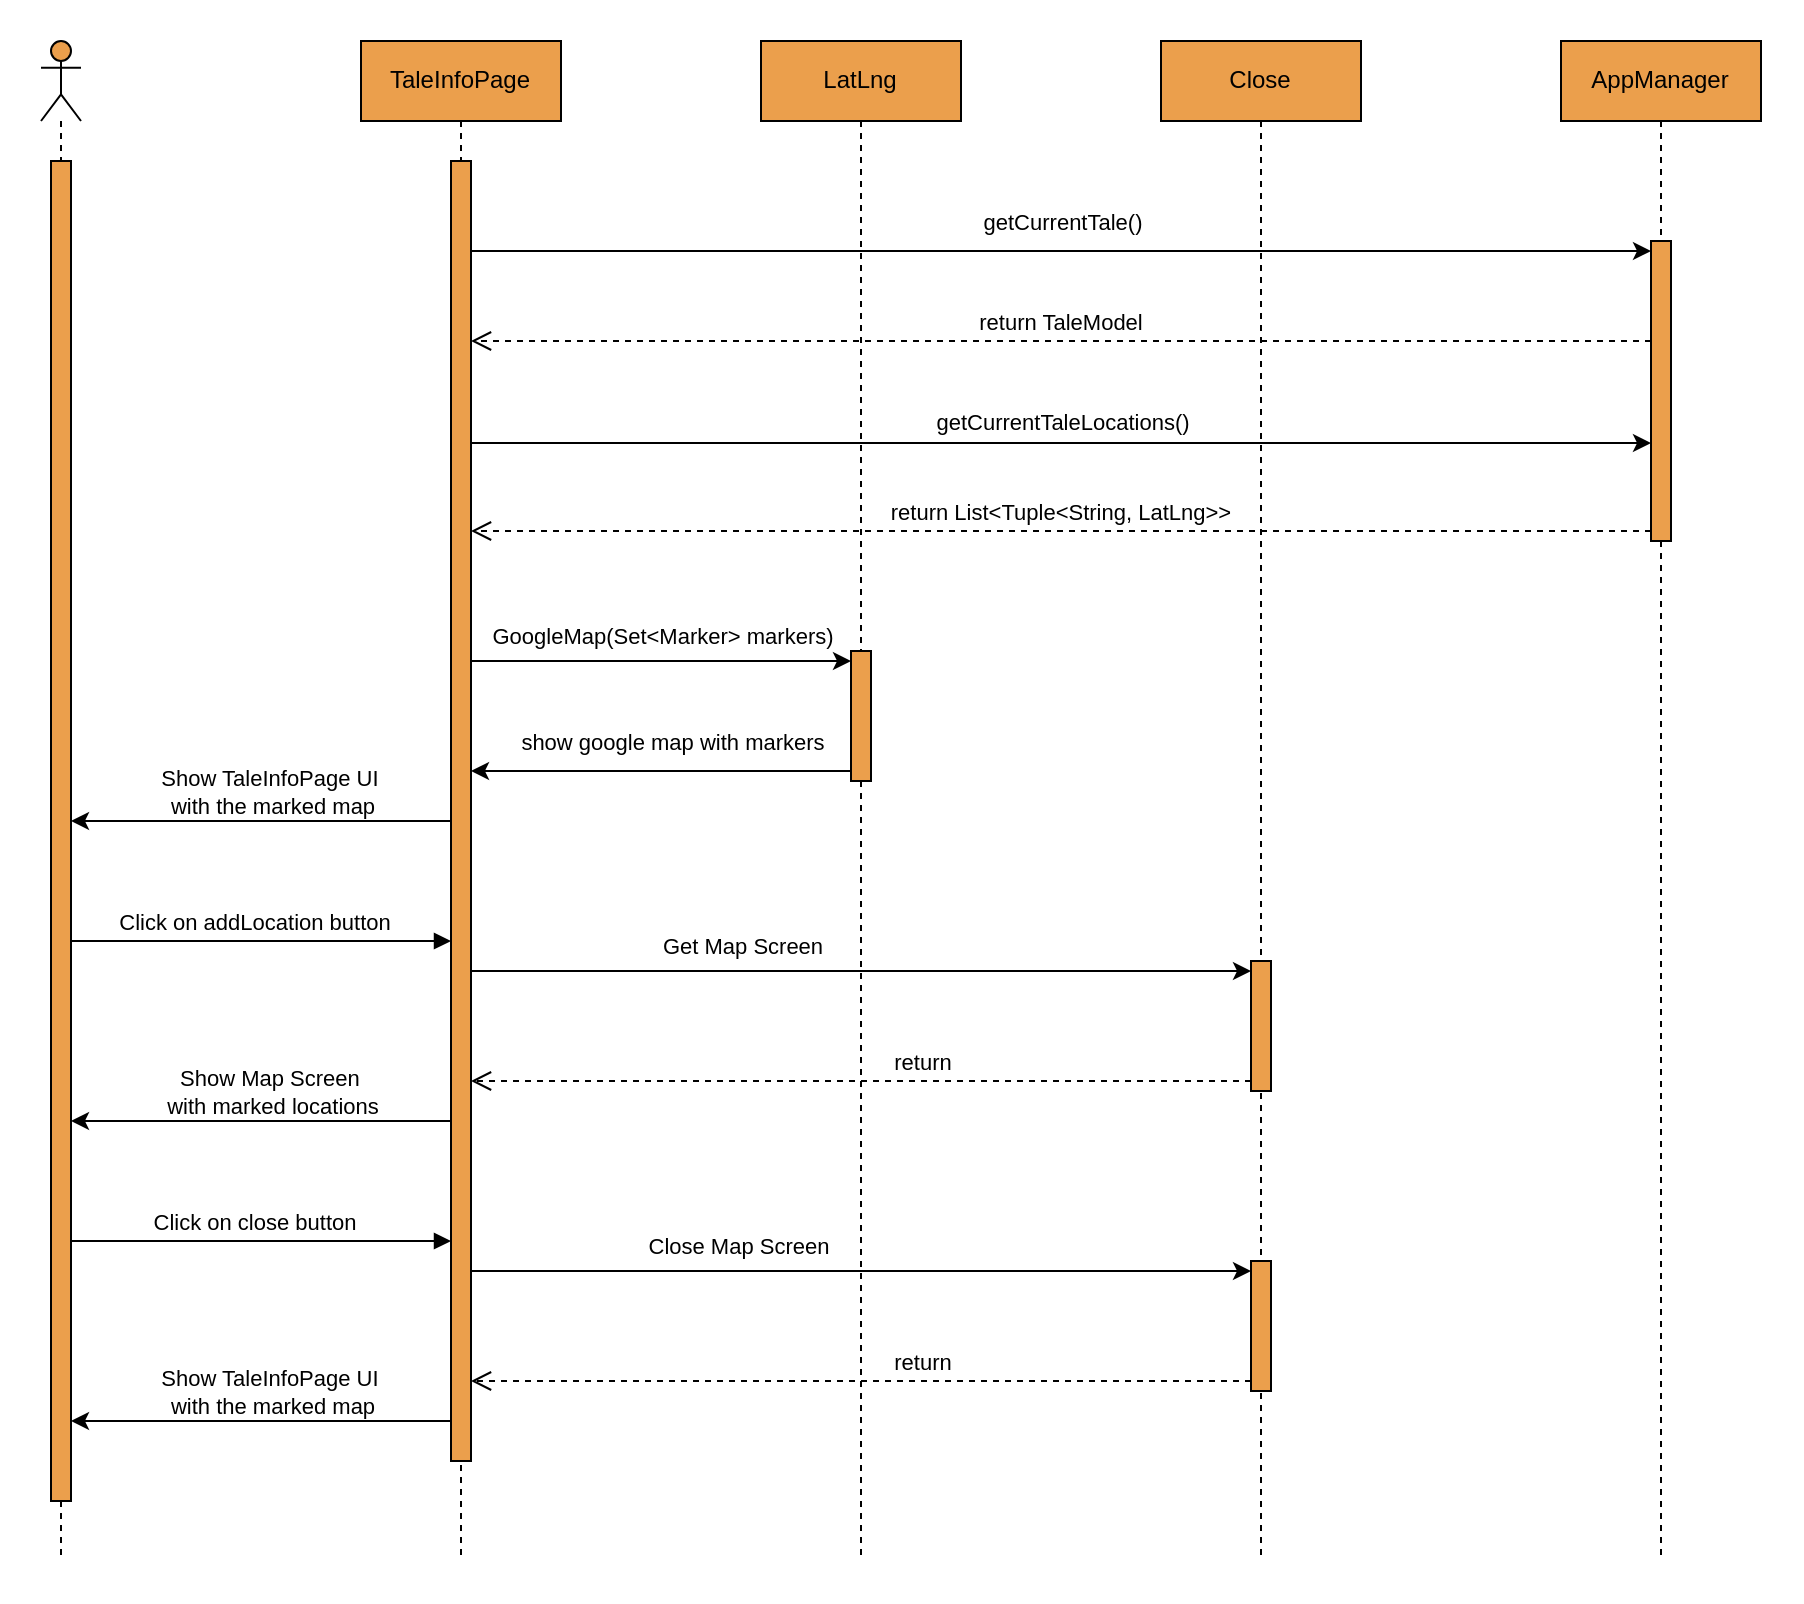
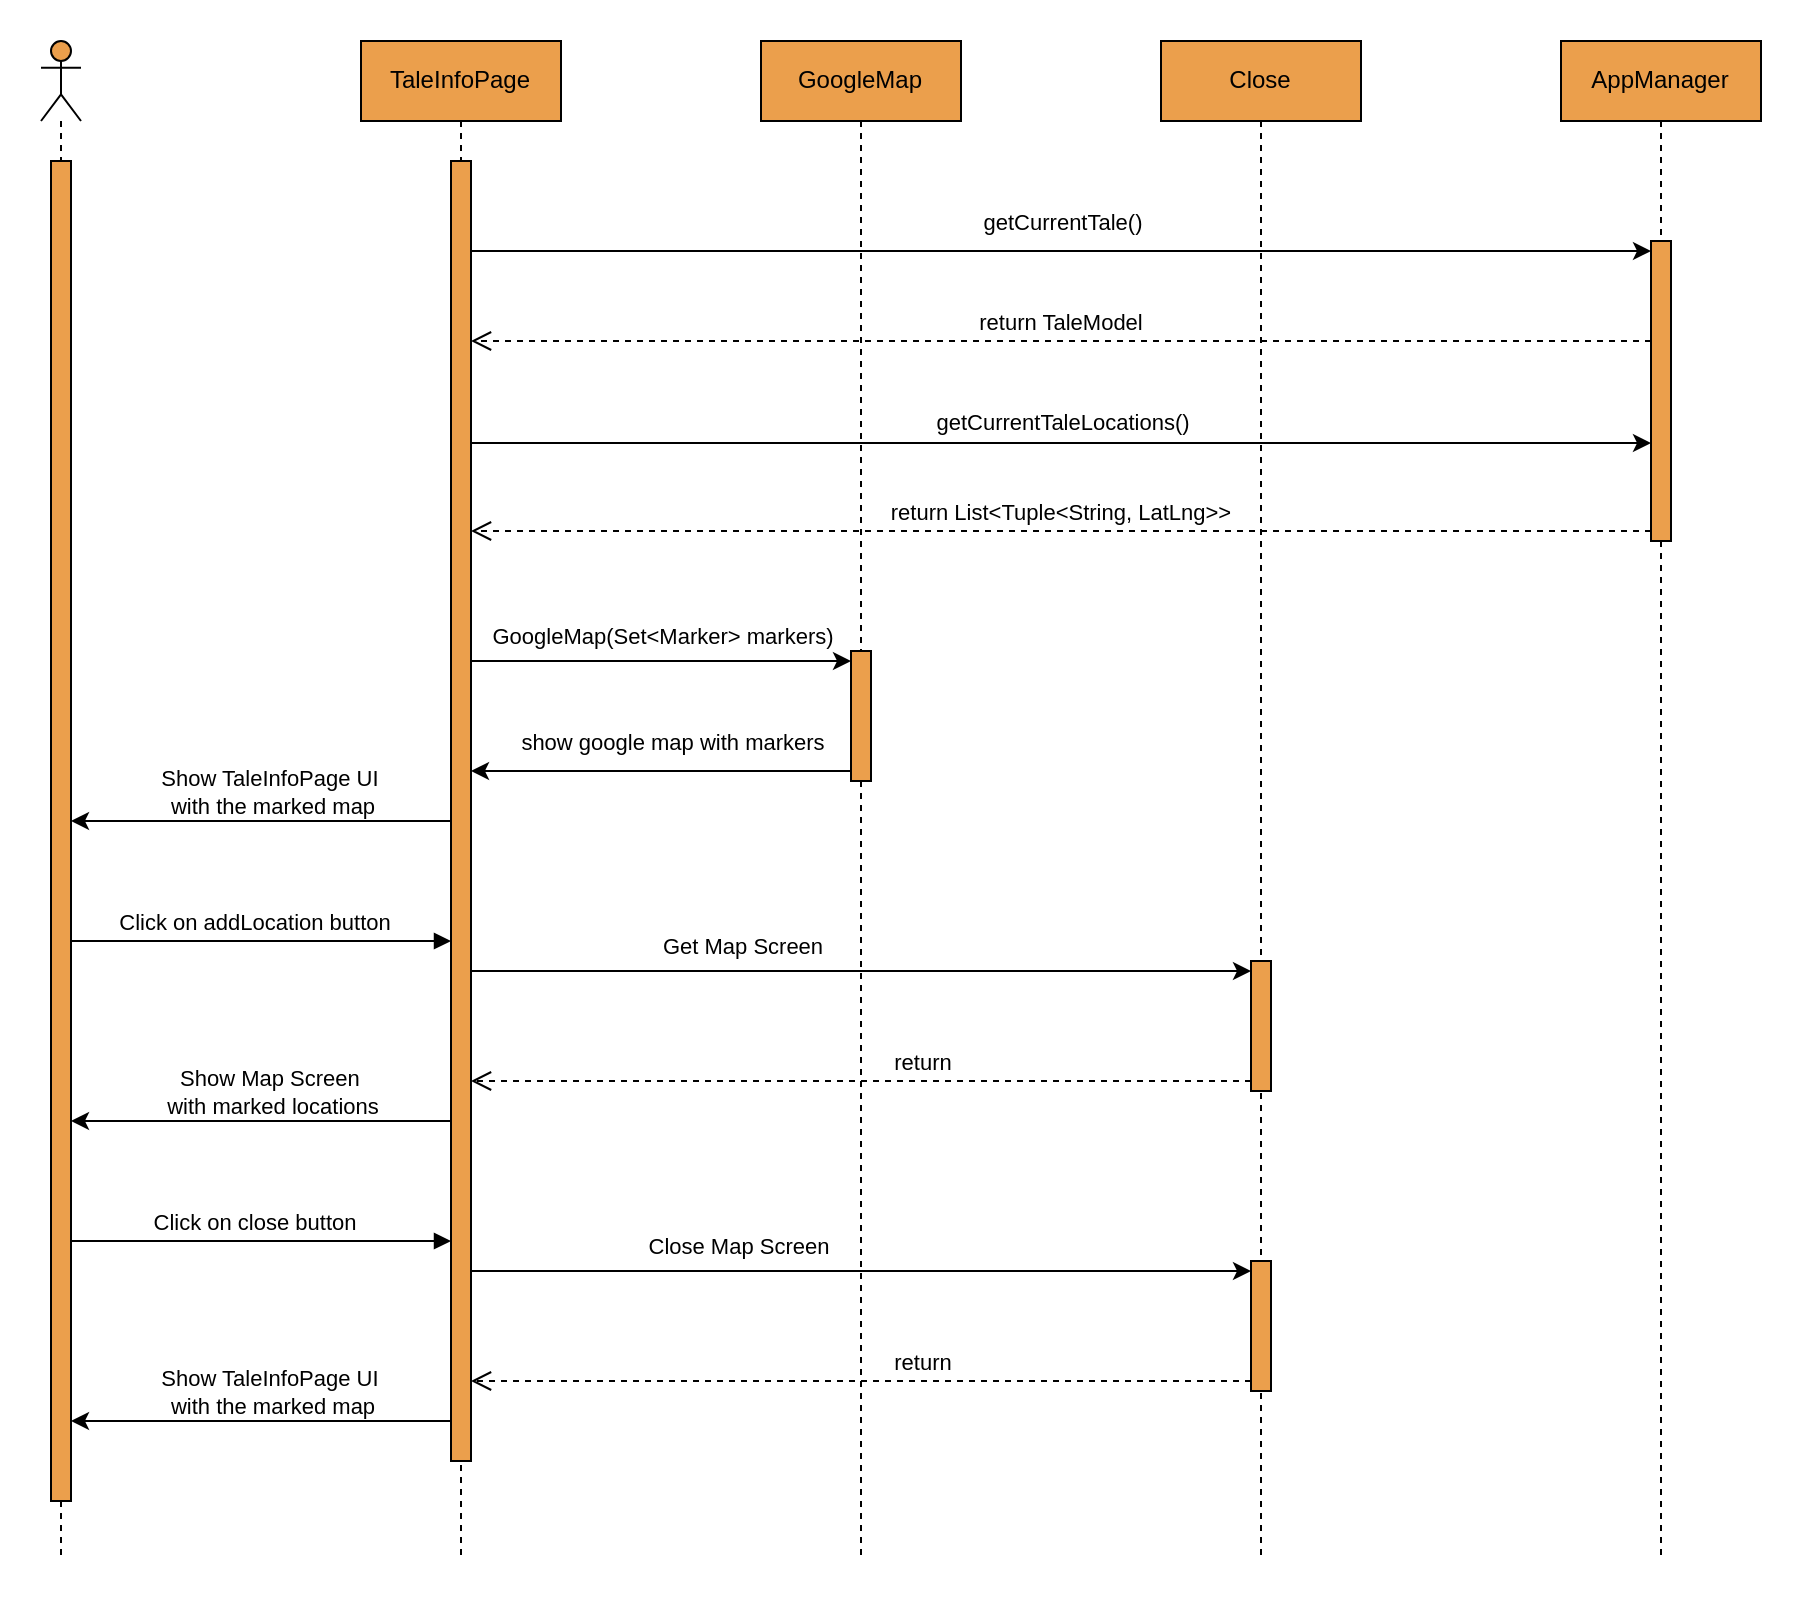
node "LatLng": label "LatLng" -> "GoogleMap"
